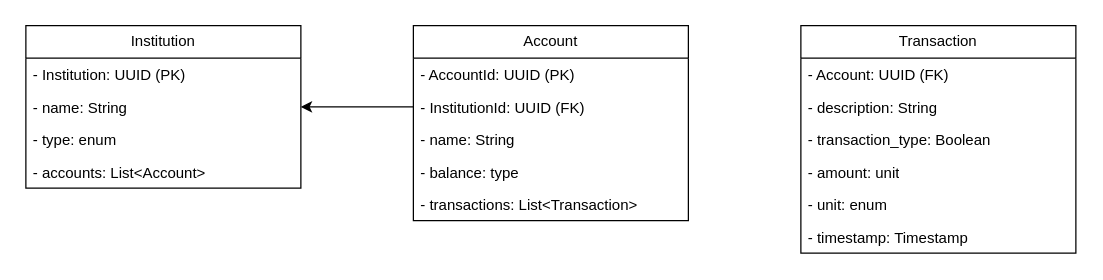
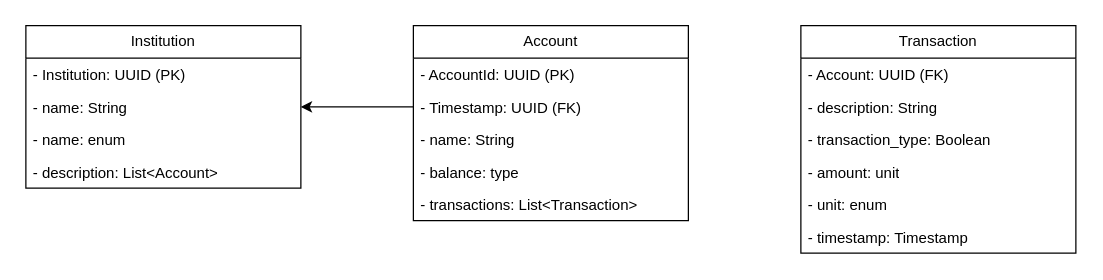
node "- InstitutionId: UUID (FK)": label "- InstitutionId: UUID (FK)" -> "- Timestamp: UUID (FK)"
node "- type: enum": label "- type: enum" -> "- name: enum"
node "- accounts: List<Account>": label "- accounts: List<Account>" -> "- description: List<Account>"
